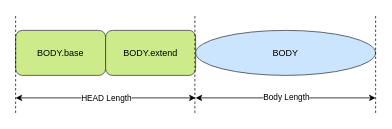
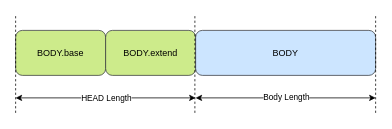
node "BODY": shape ellipse -> rounded rectangle
